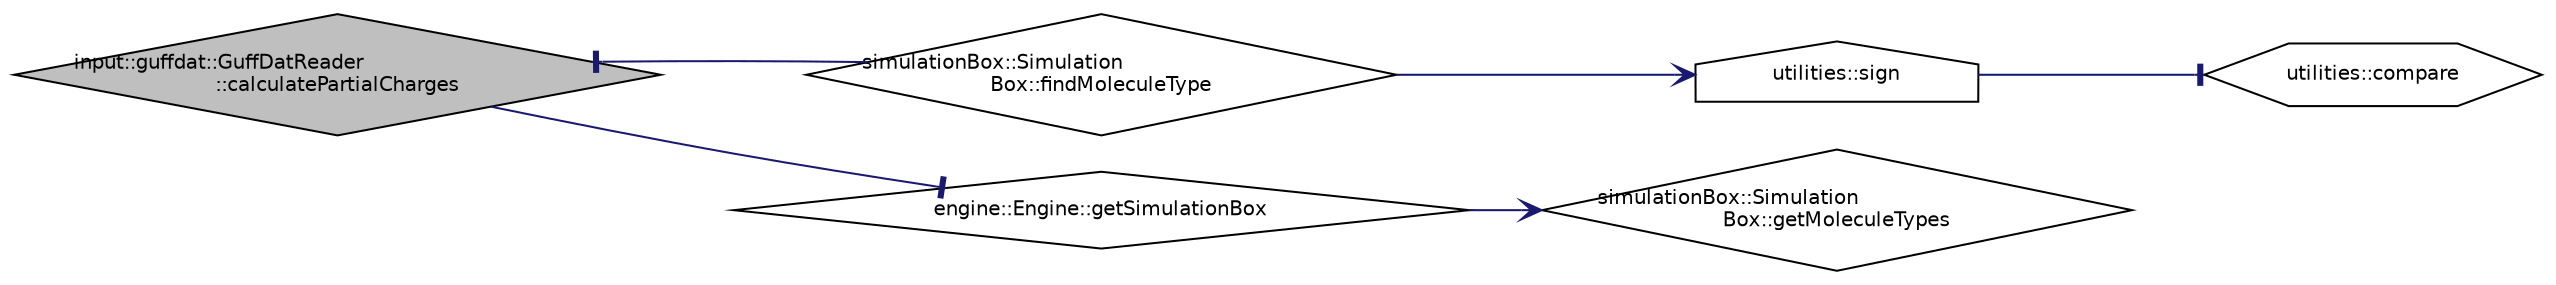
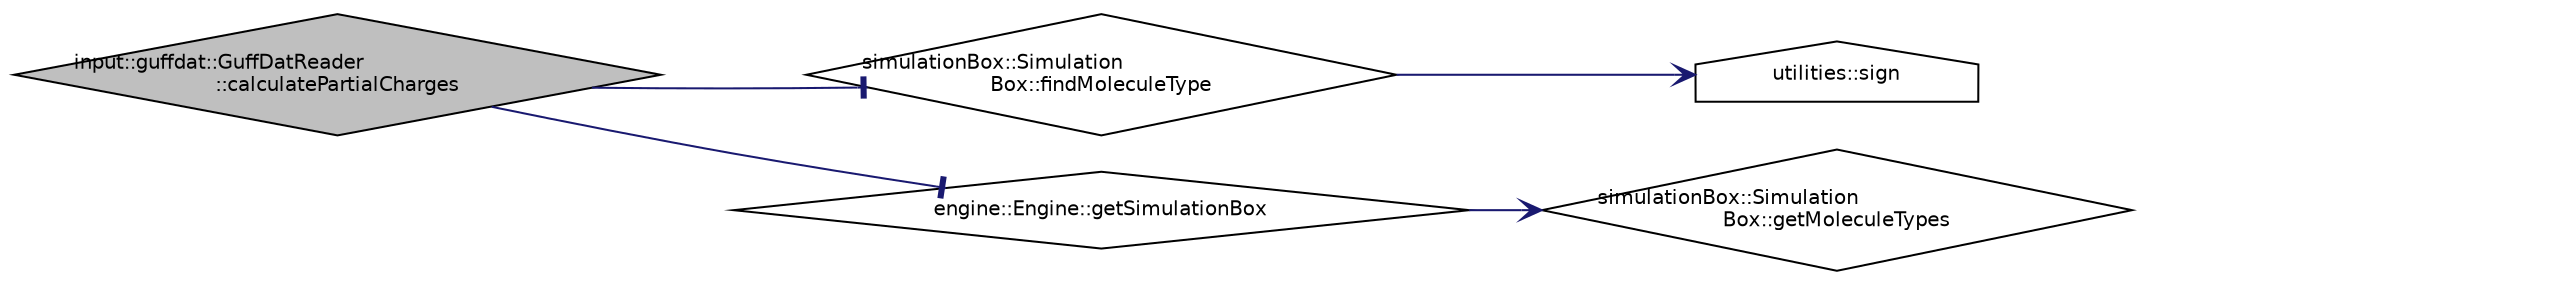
edge "simulationBox::Simulation Box::findMoleculeType" -> "input::guffdat::GuffDatReader ::calculatePartialCharges": reversed
node "utilities::compare": removed
